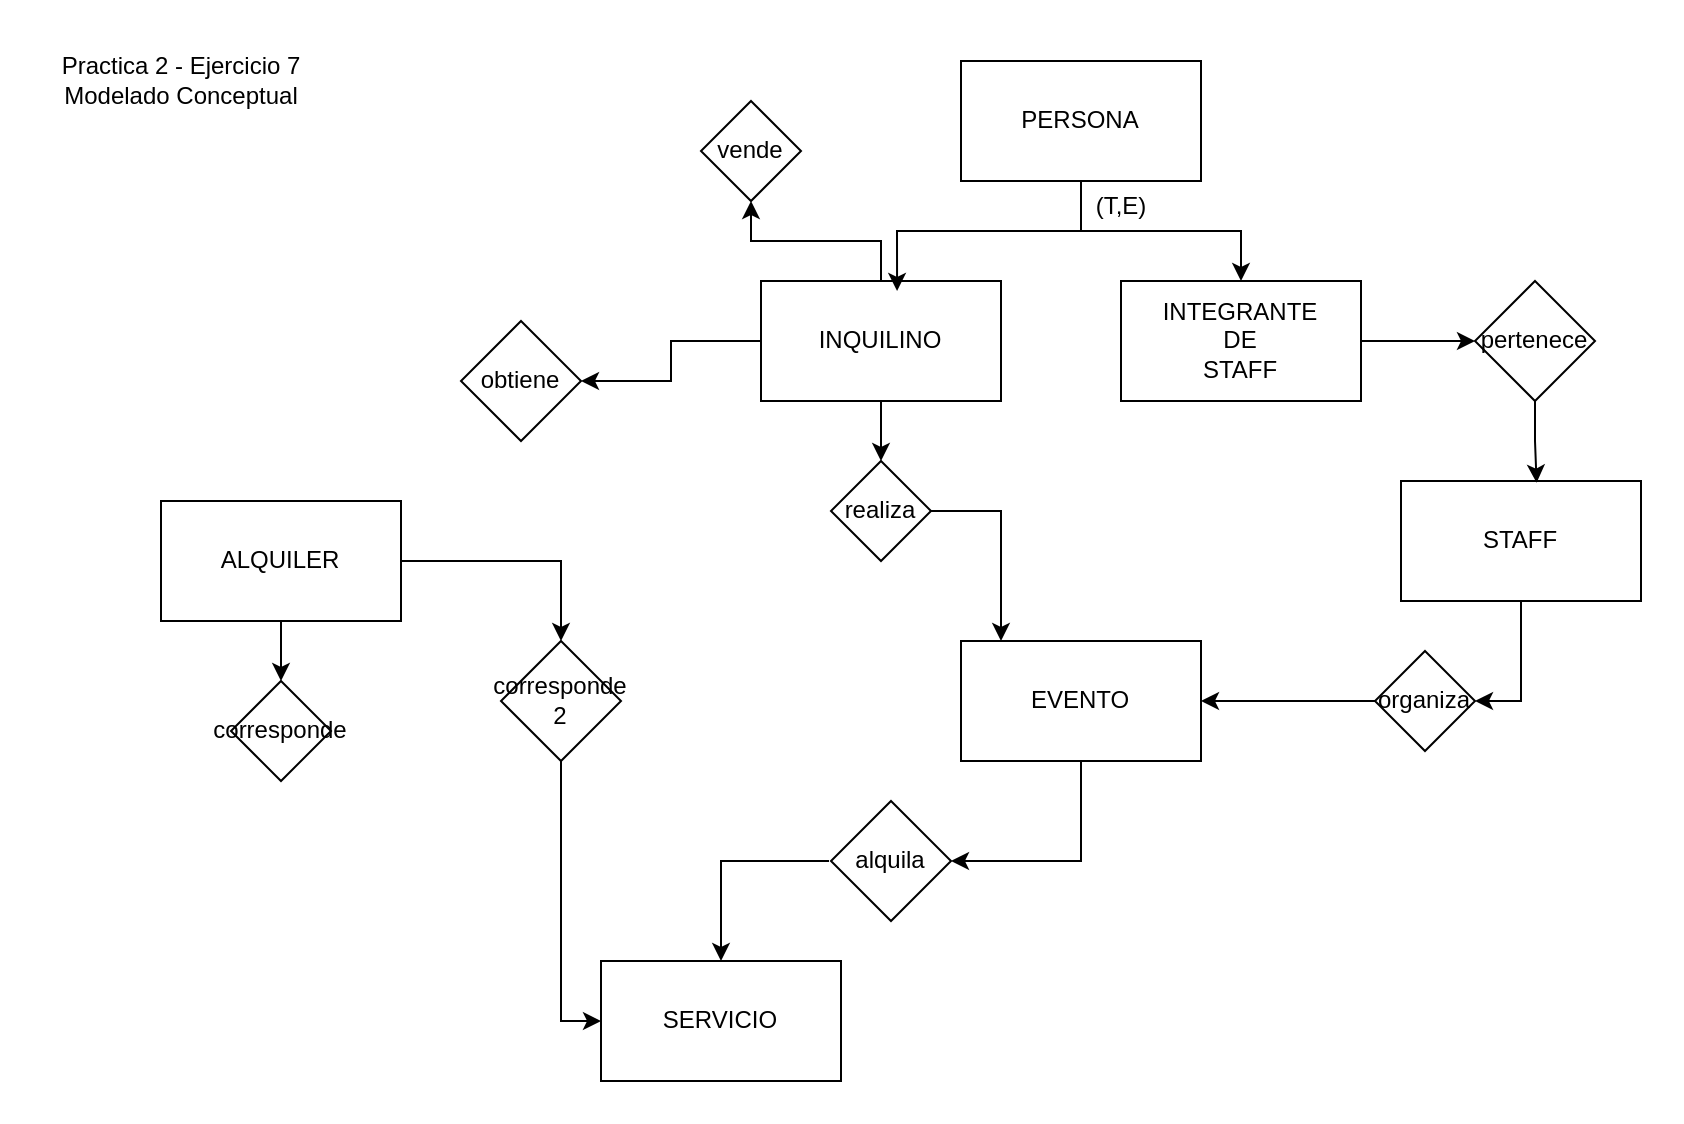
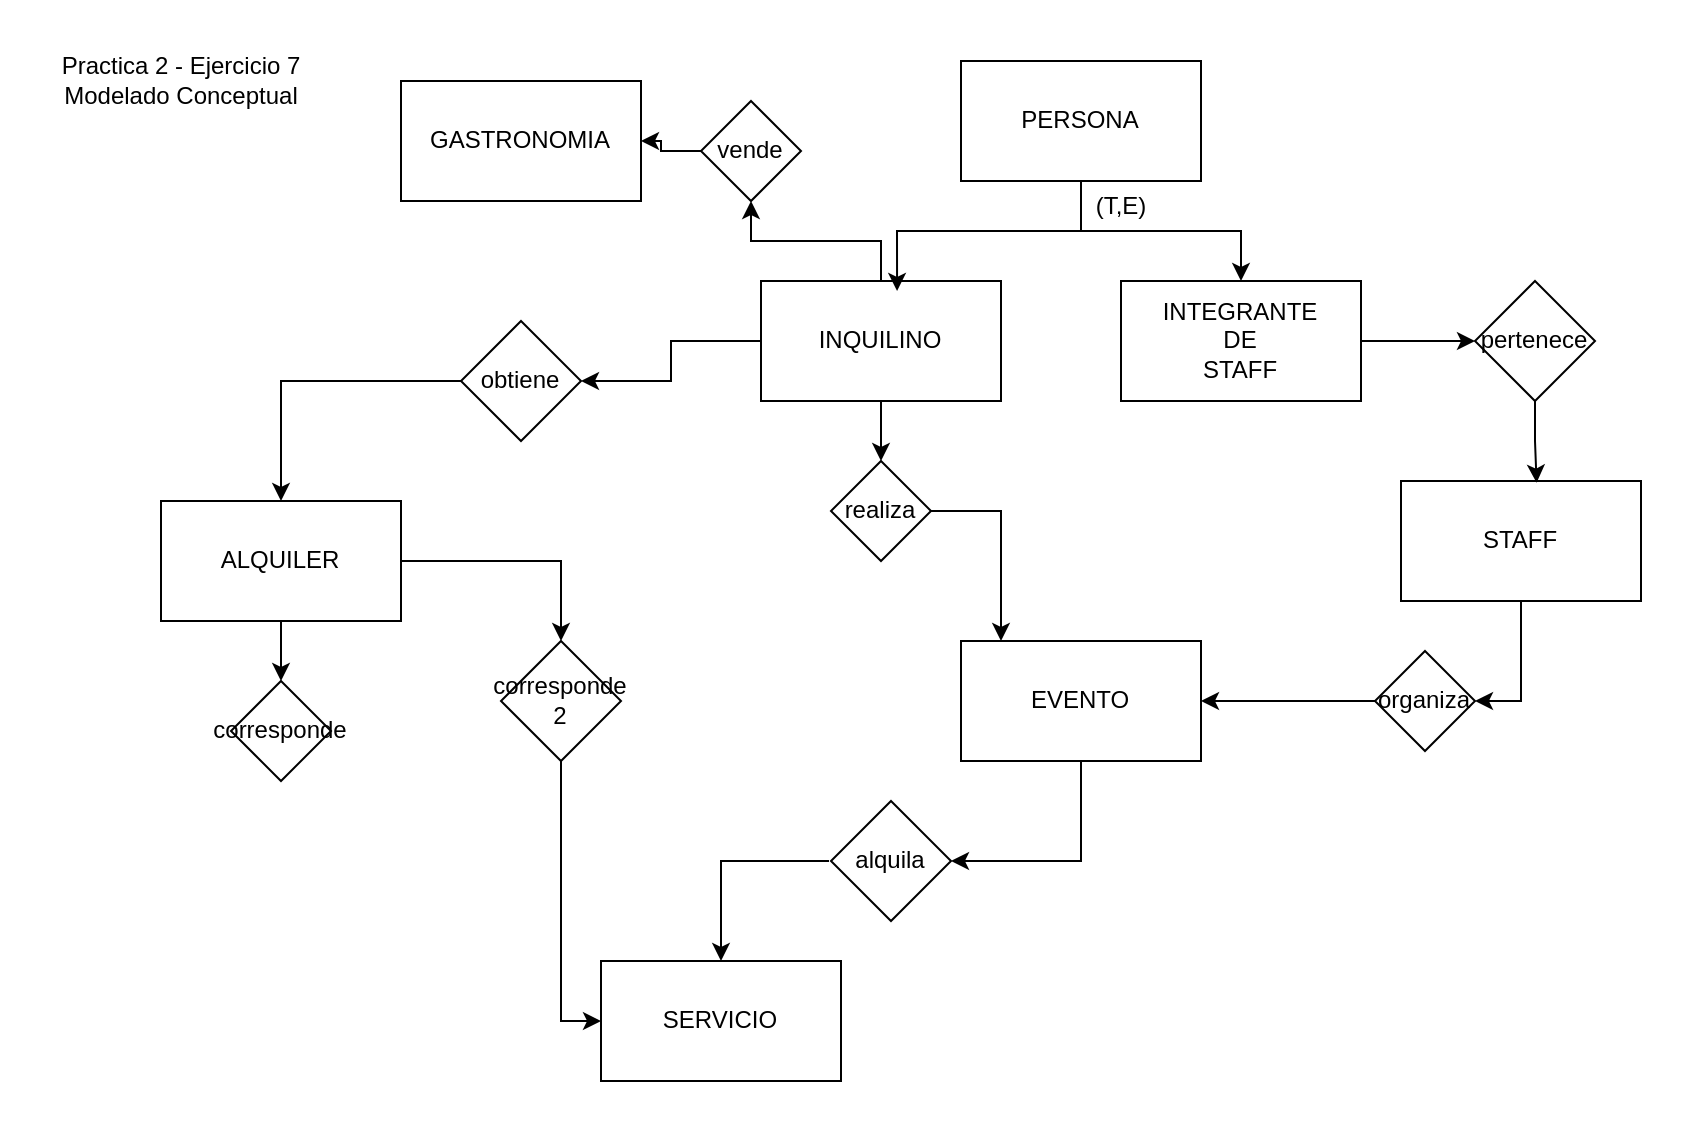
node "GASTRONOMIA": added
edge "vende" -> "GASTRONOMIA": added
edge "obtiene" -> "ALQUILER": added
